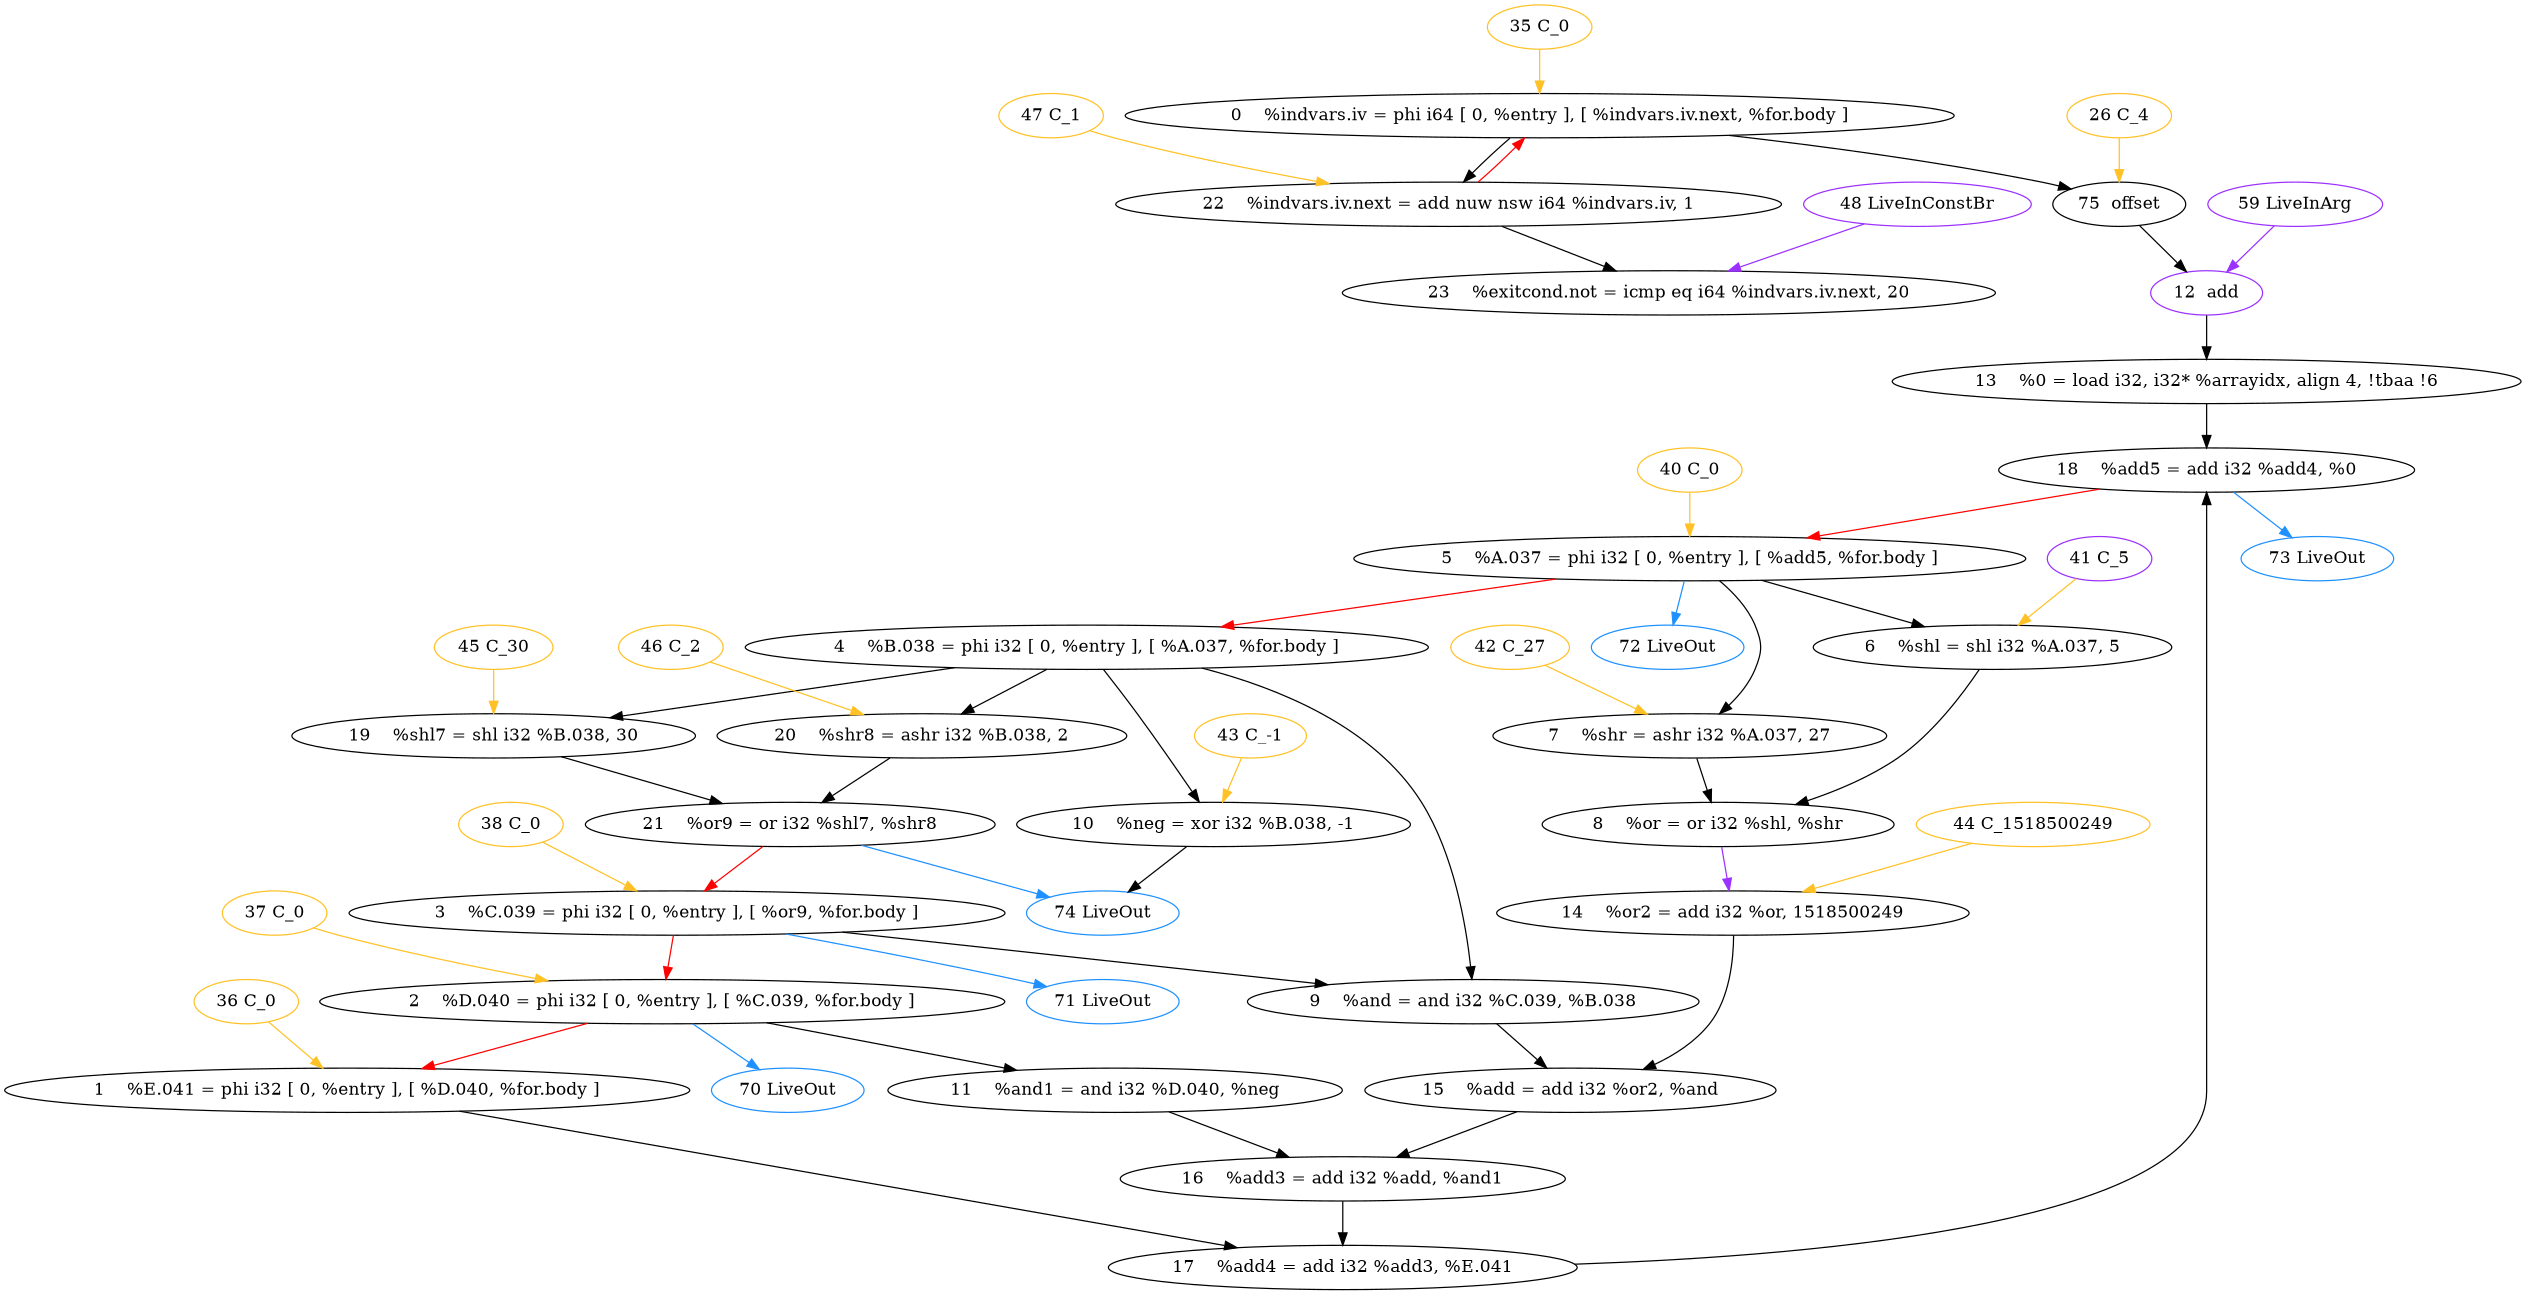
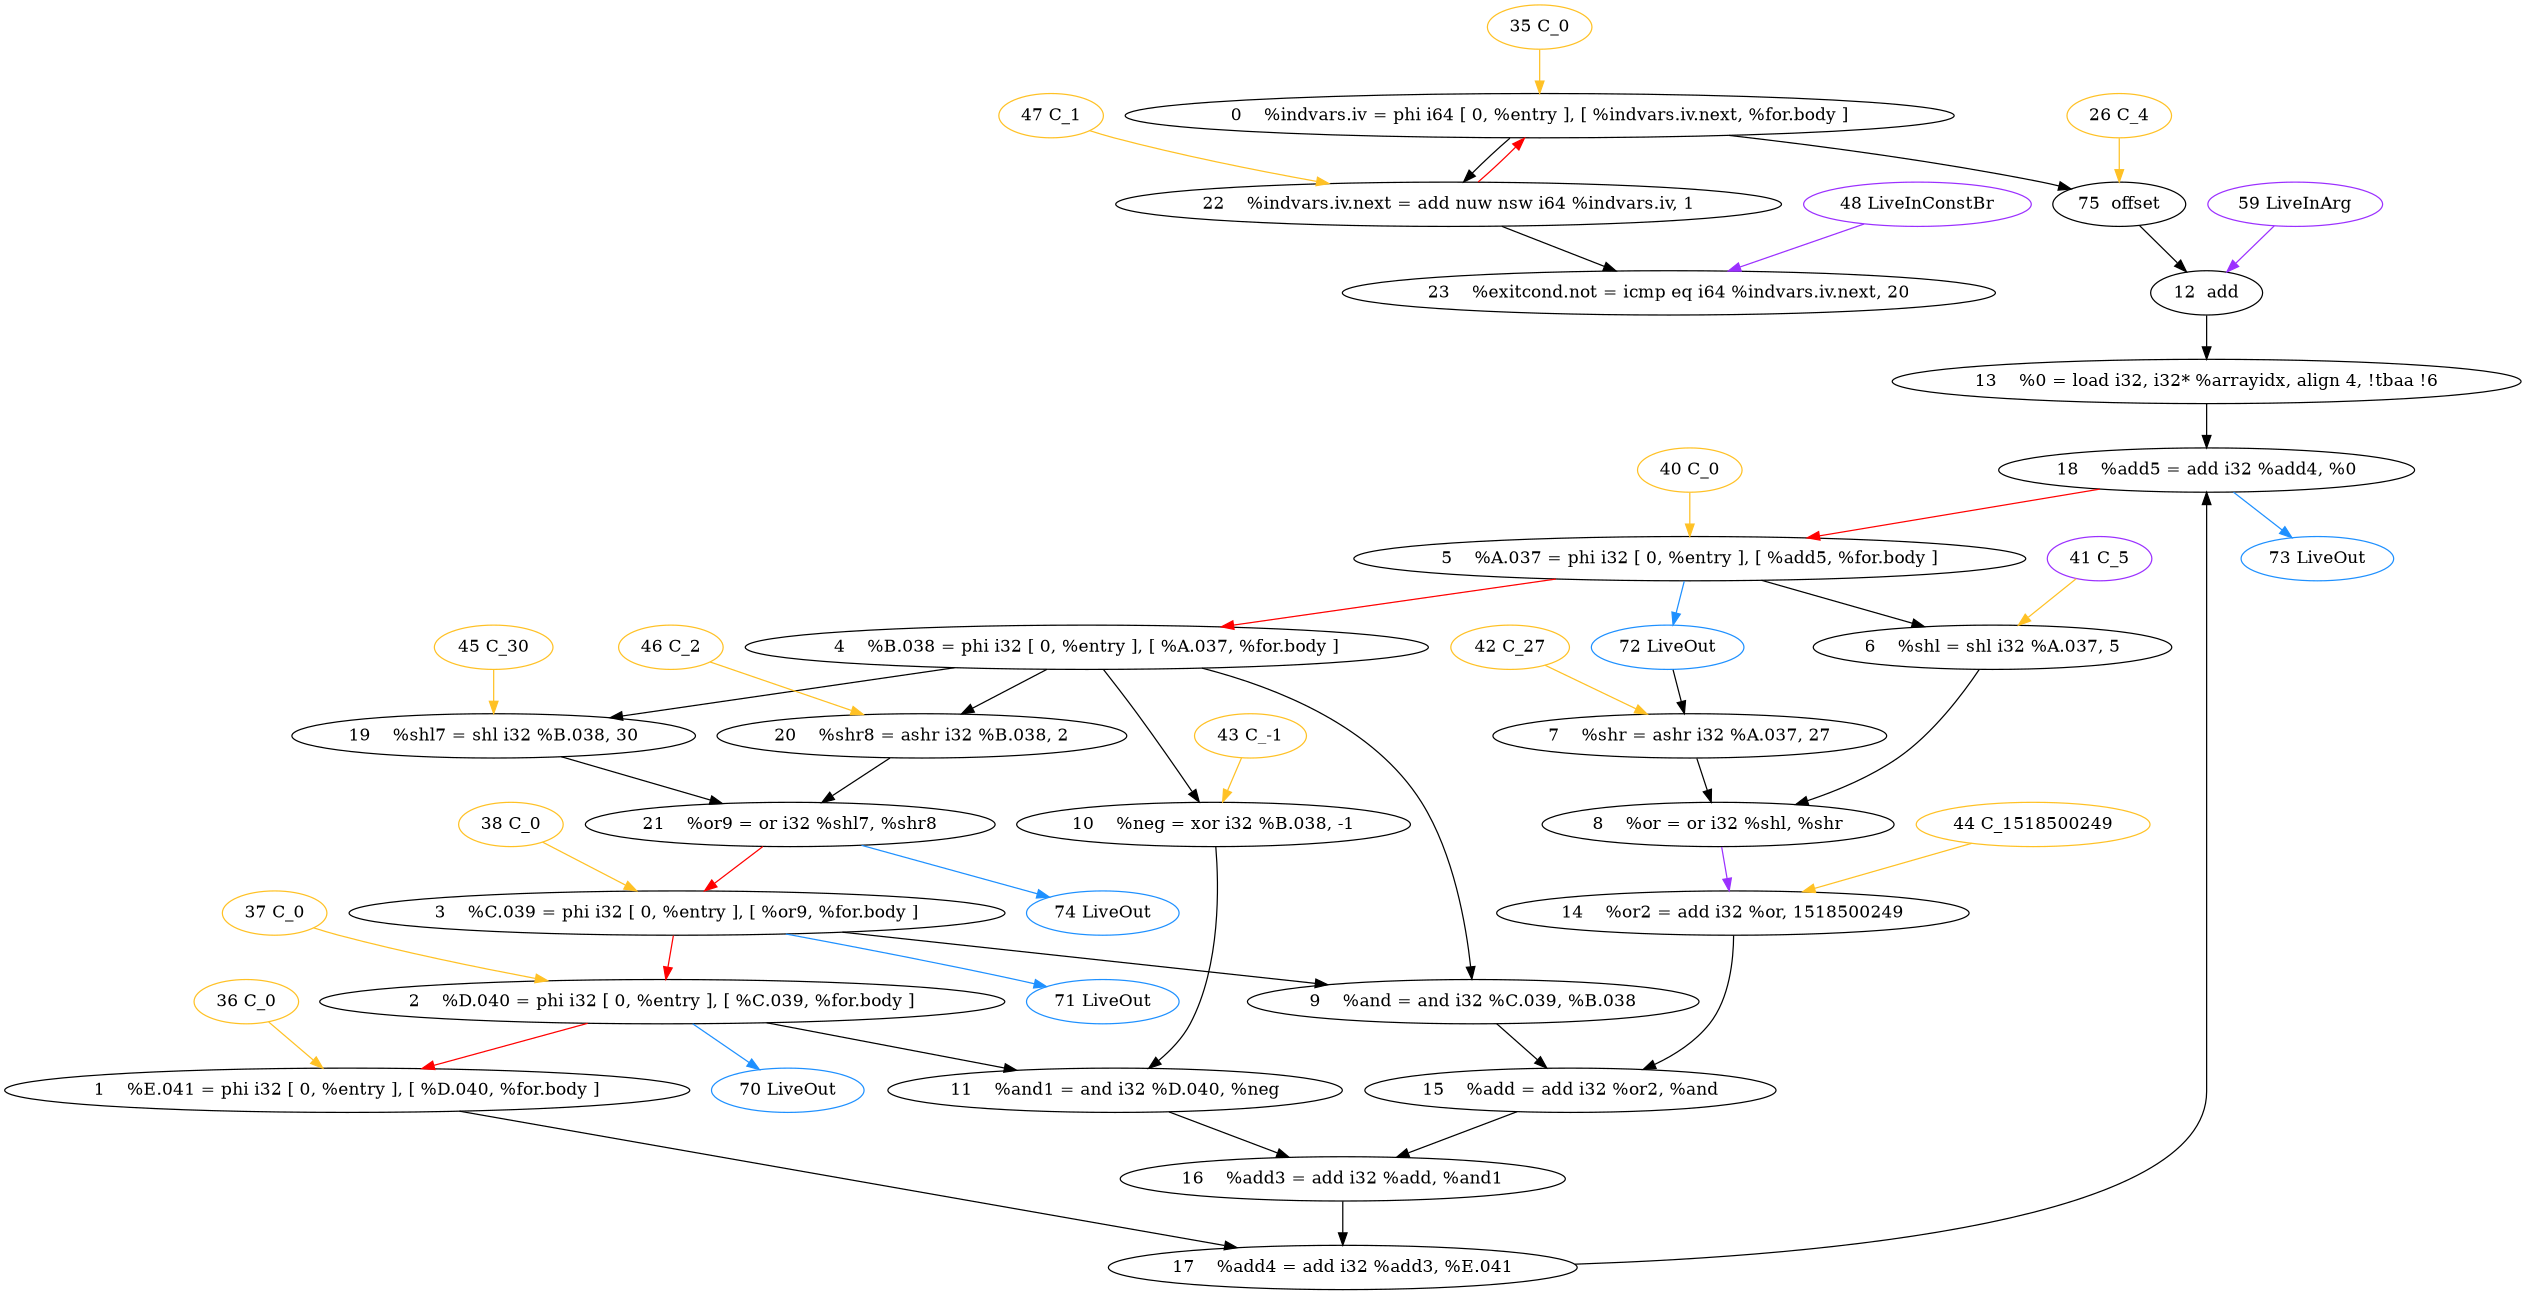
node "12  add": color purple1 -> black
edge "5    %A.037 = phi i32 [ 0, %entry ], [ %add5, %for.body ]" -> "7    %shr = ashr i32 %A.037, 27": now "72 LiveOut" -> "7    %shr = ashr i32 %A.037, 27"
edge "10    %neg = xor i32 %B.038, -1" -> "74 LiveOut": now "10    %neg = xor i32 %B.038, -1" -> "11    %and1 = and i32 %D.040, %neg"
